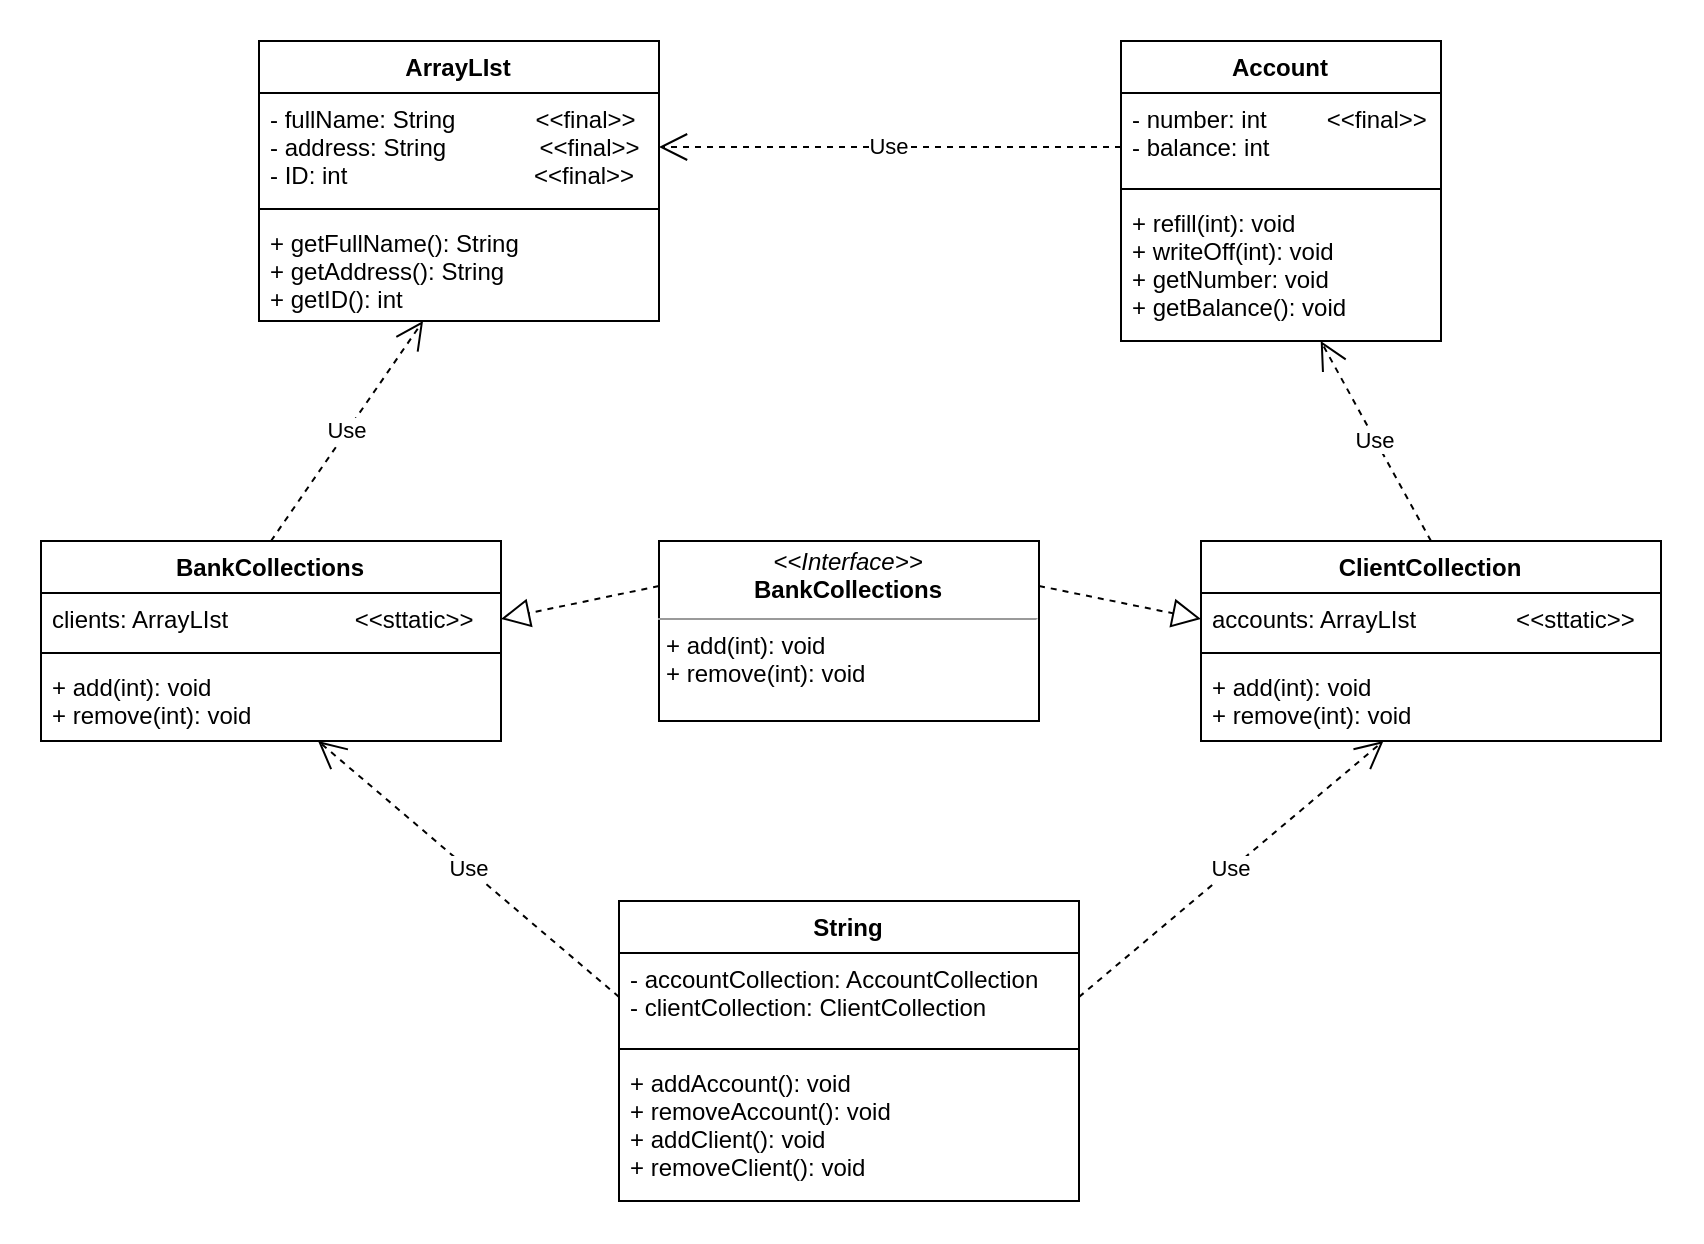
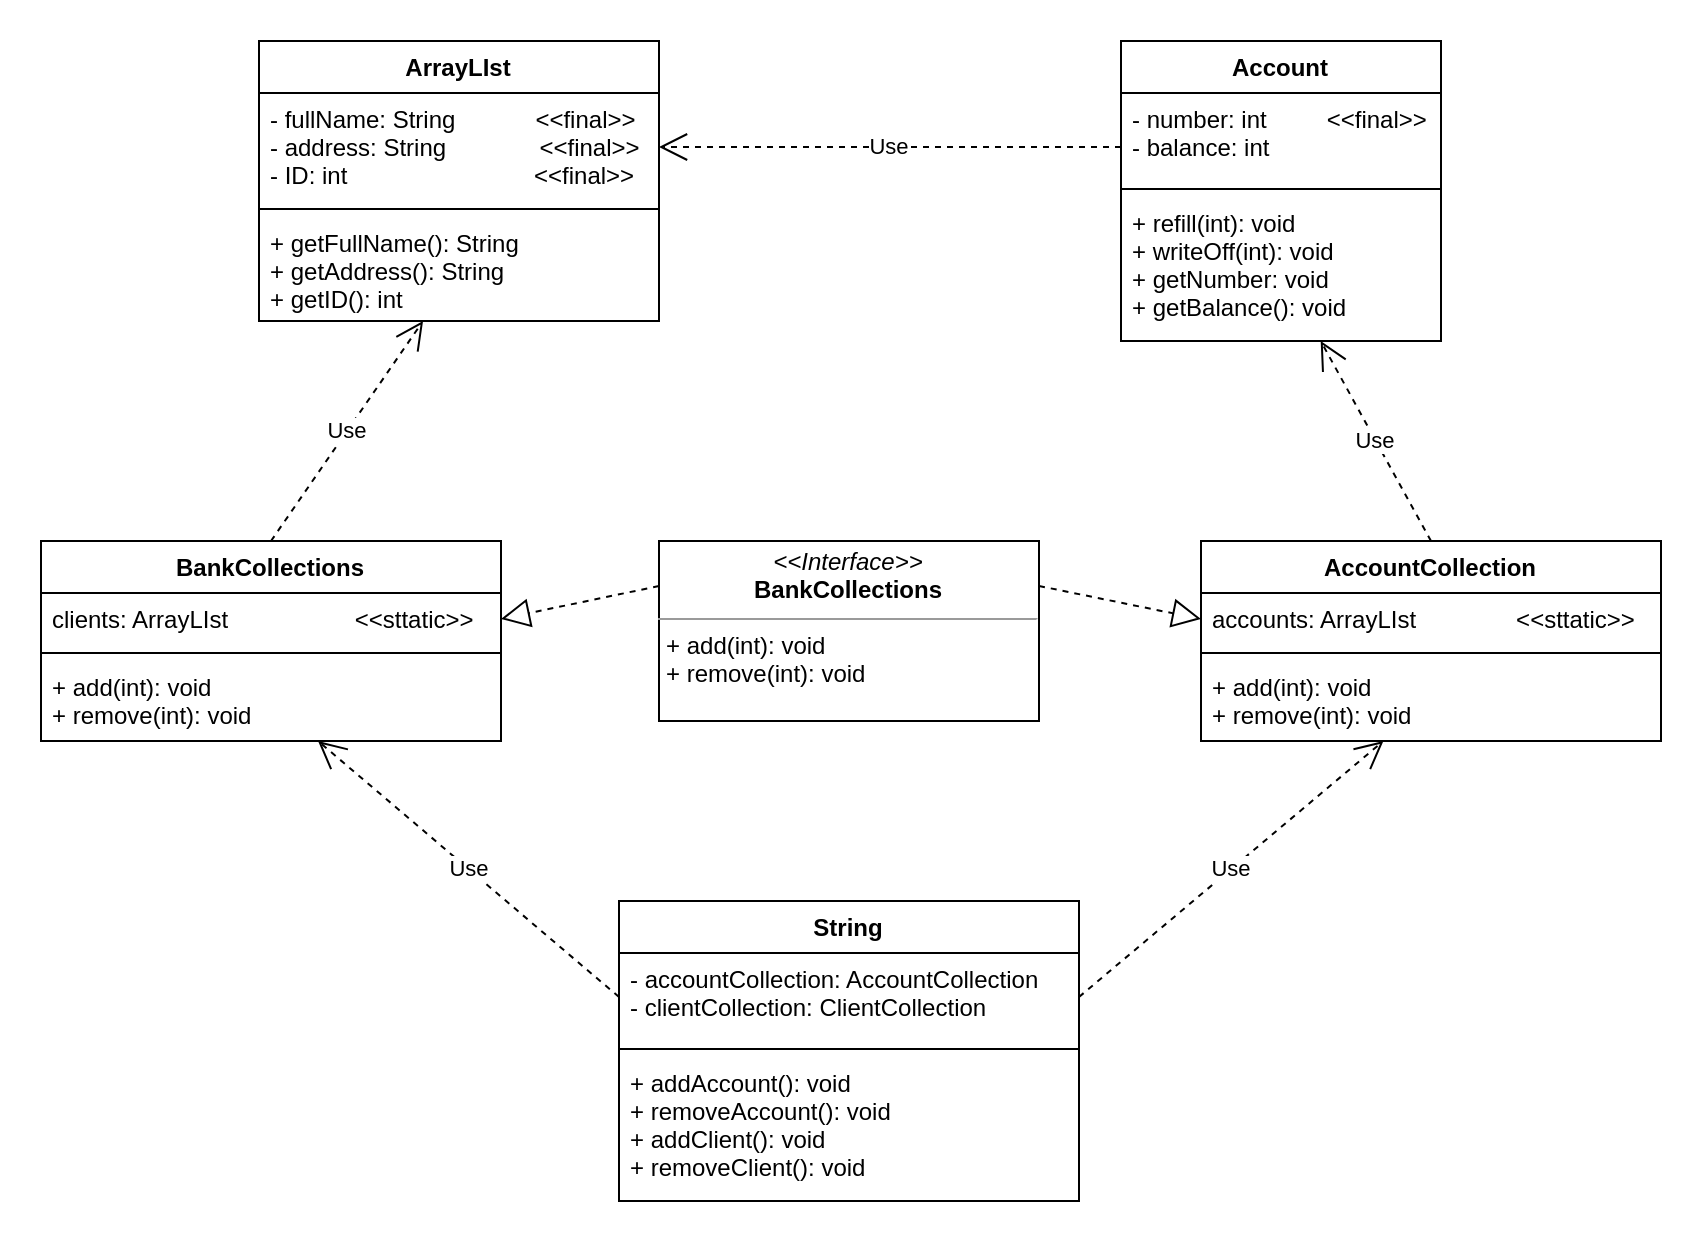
node "ClientCollection": label "ClientCollection" -> "AccountCollection"
